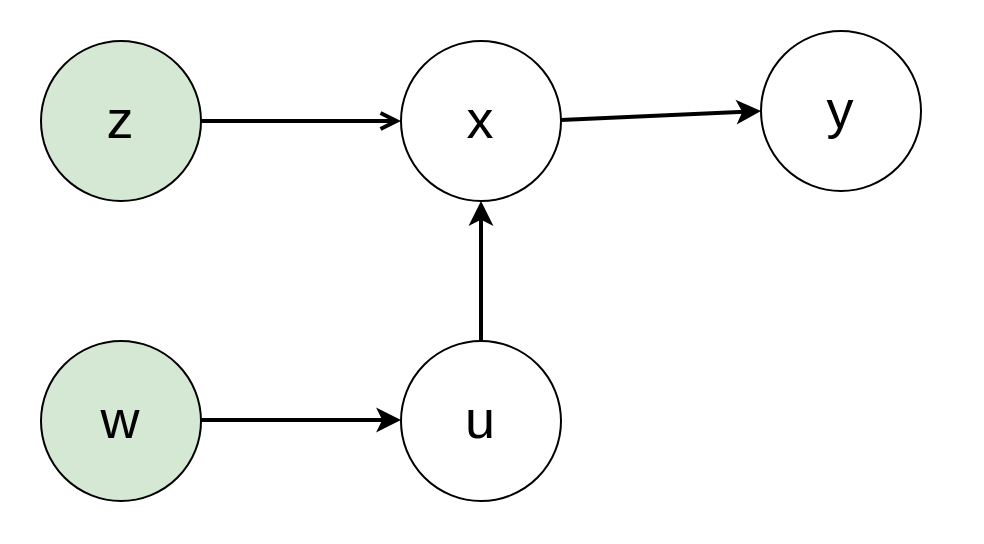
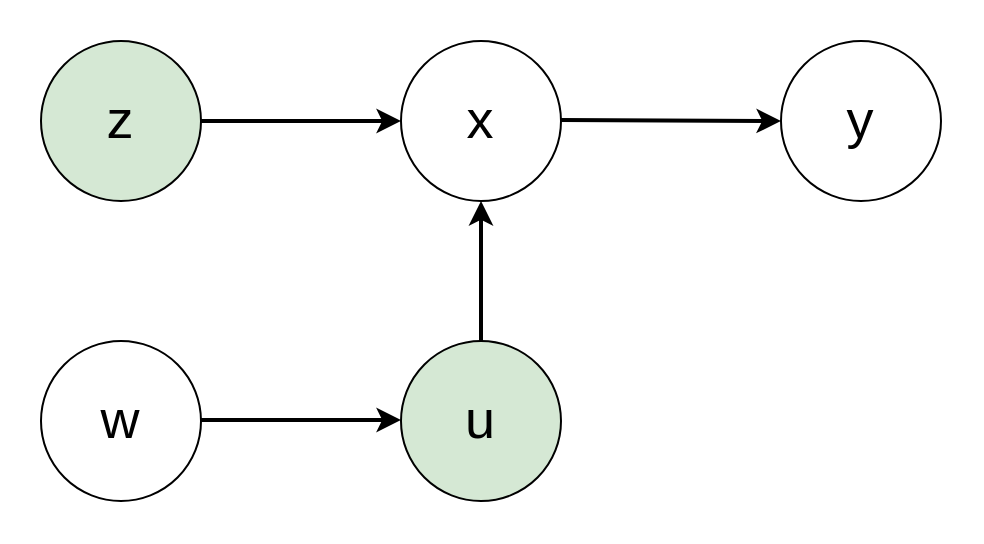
node "y": moved (841, 111) -> (861, 121)
edge "z" -> "x": arrowhead open -> classic
node "w": fillcolor #d5e8d4 -> #ffffff
node "u": fillcolor #ffffff -> #d5e8d4
